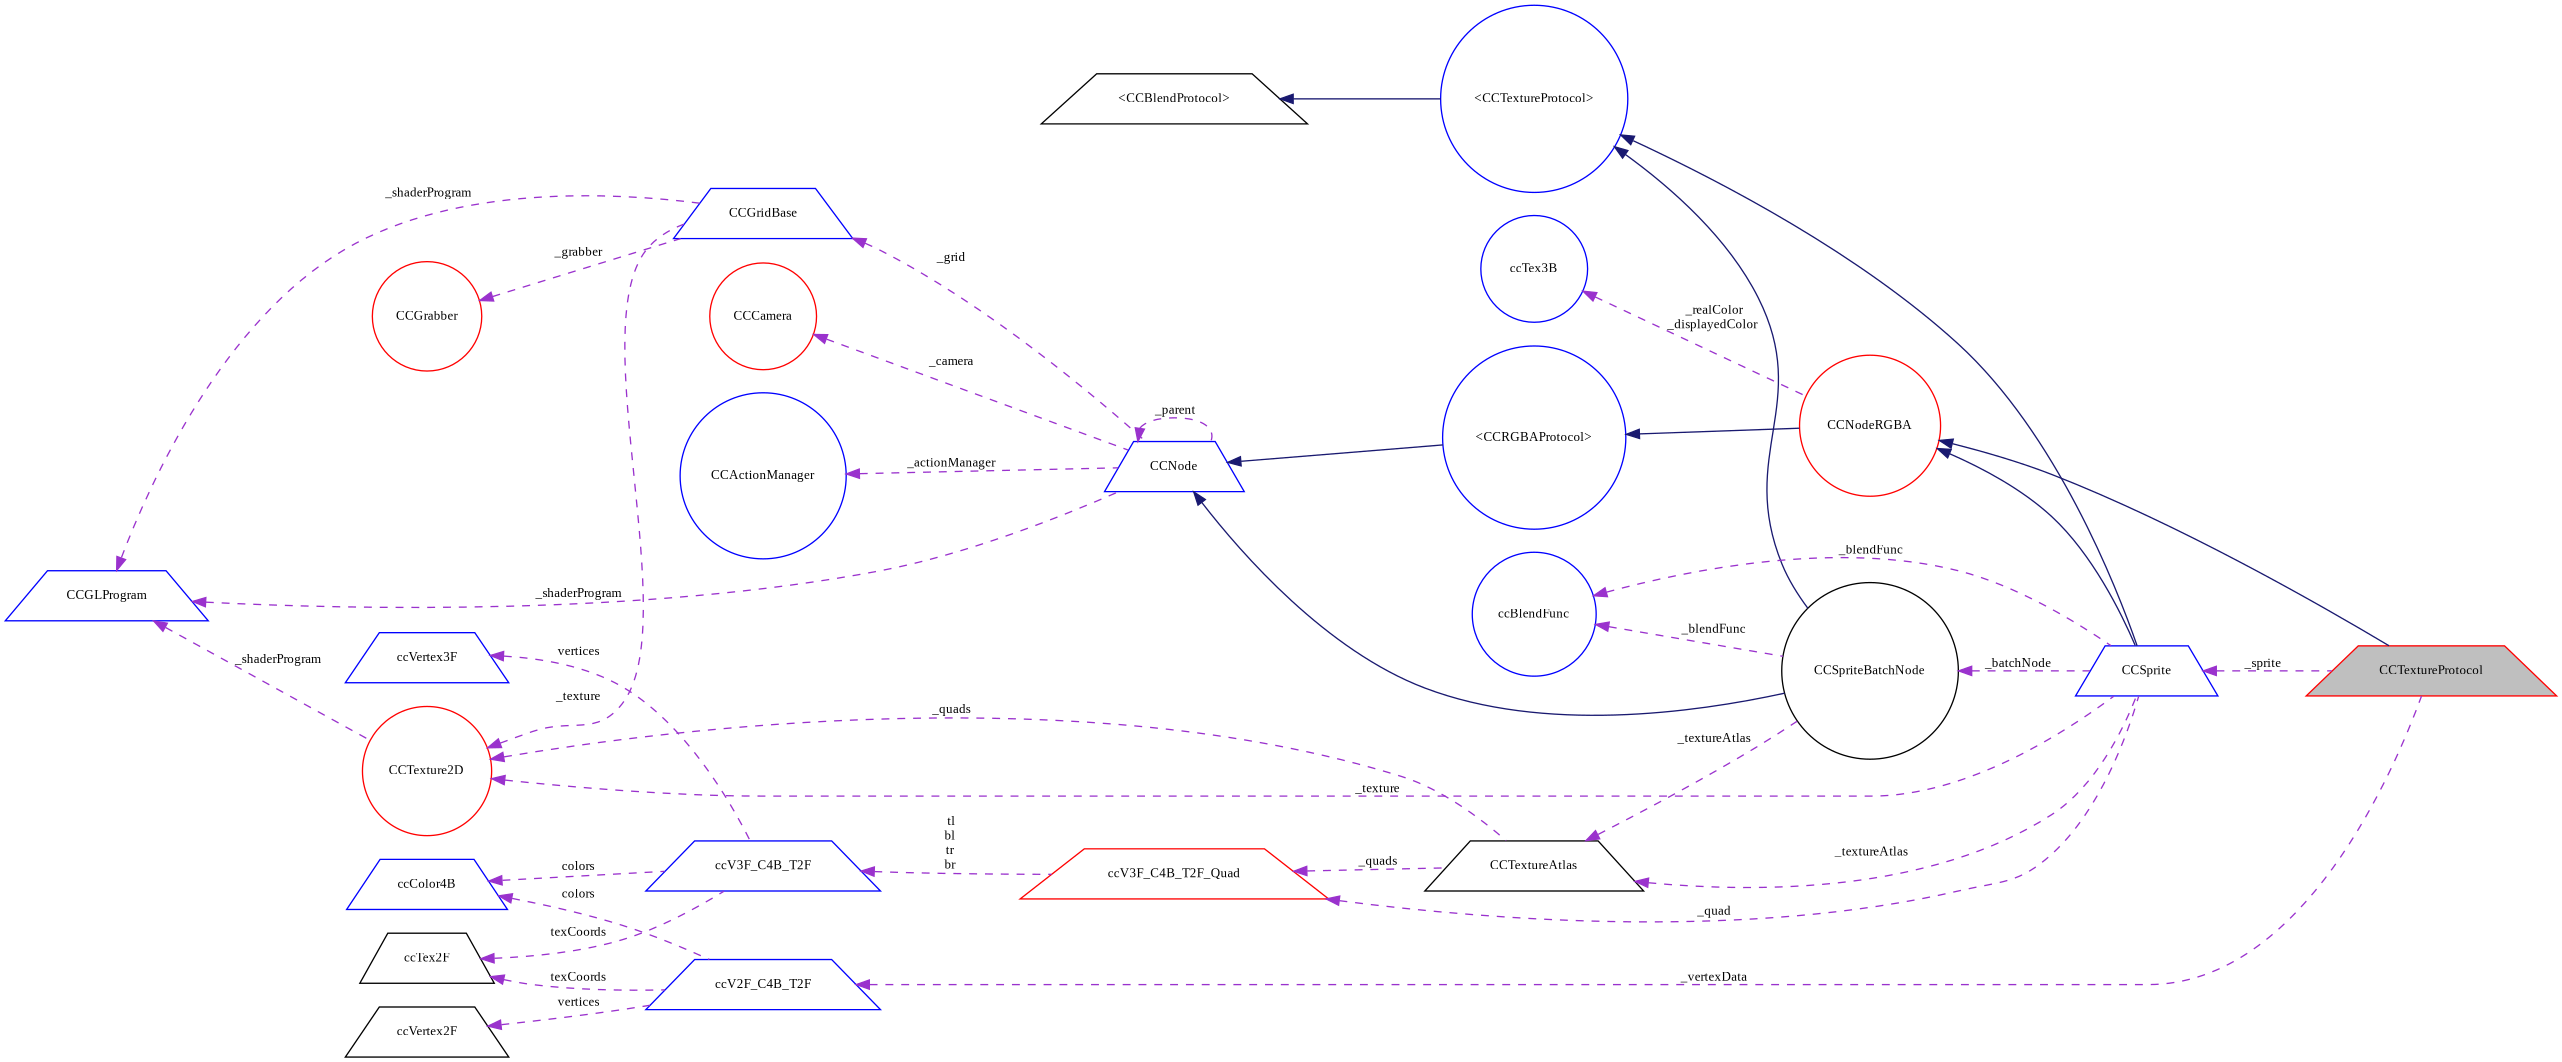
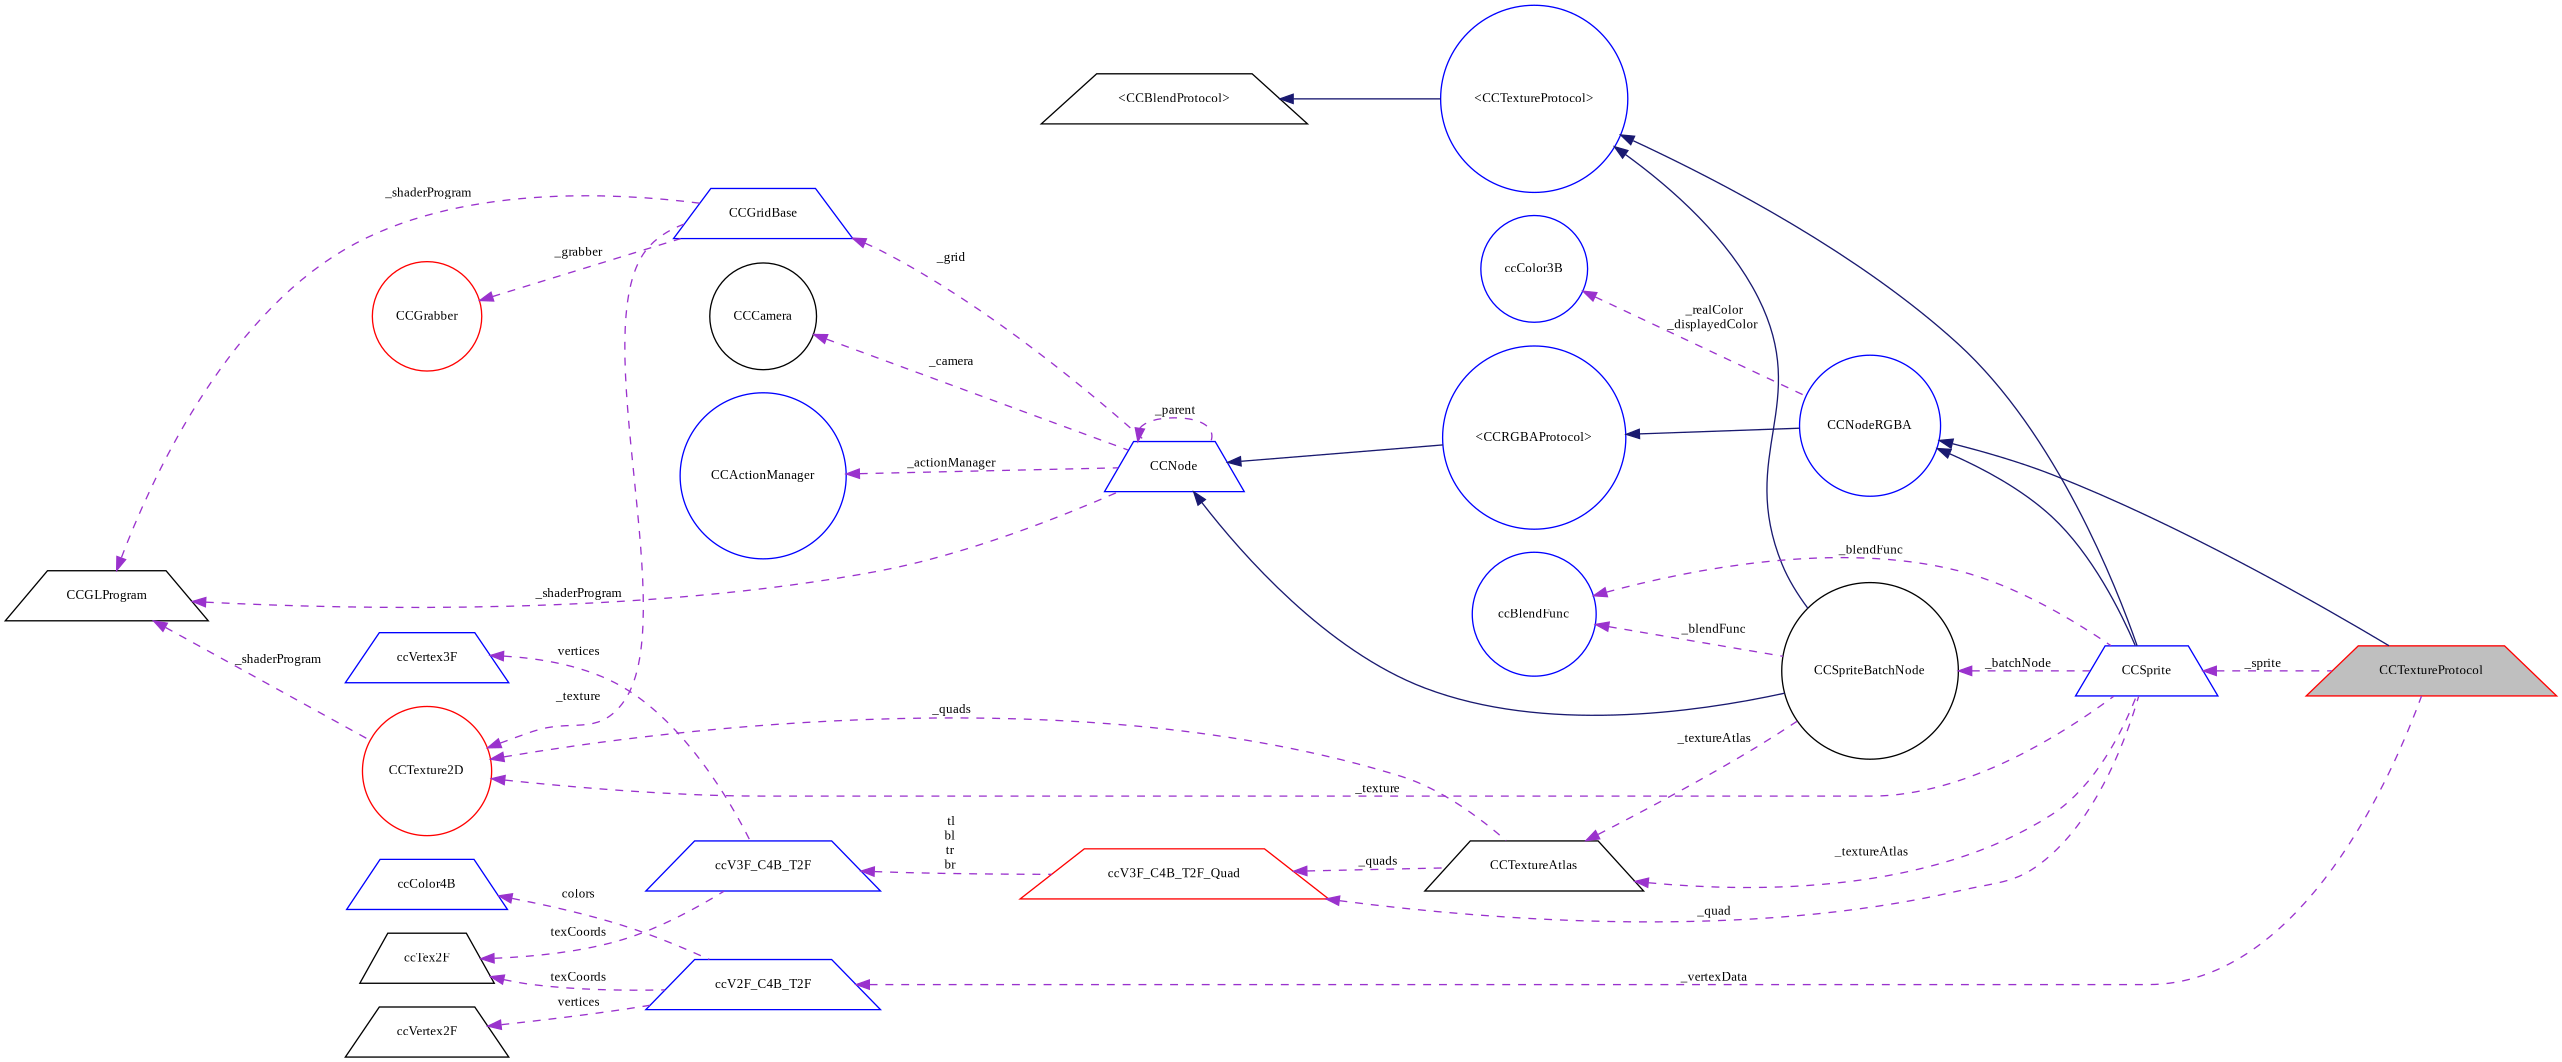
node "ccTex3B": label "ccTex3B" -> "ccColor3B"
node "CCCamera": color red -> black
node "CCNodeRGBA": color red -> blue
node "CCGLProgram": color blue -> black
edge "ccV3F_C4B_T2F" -> "ccColor4B": removed, label "colors"
